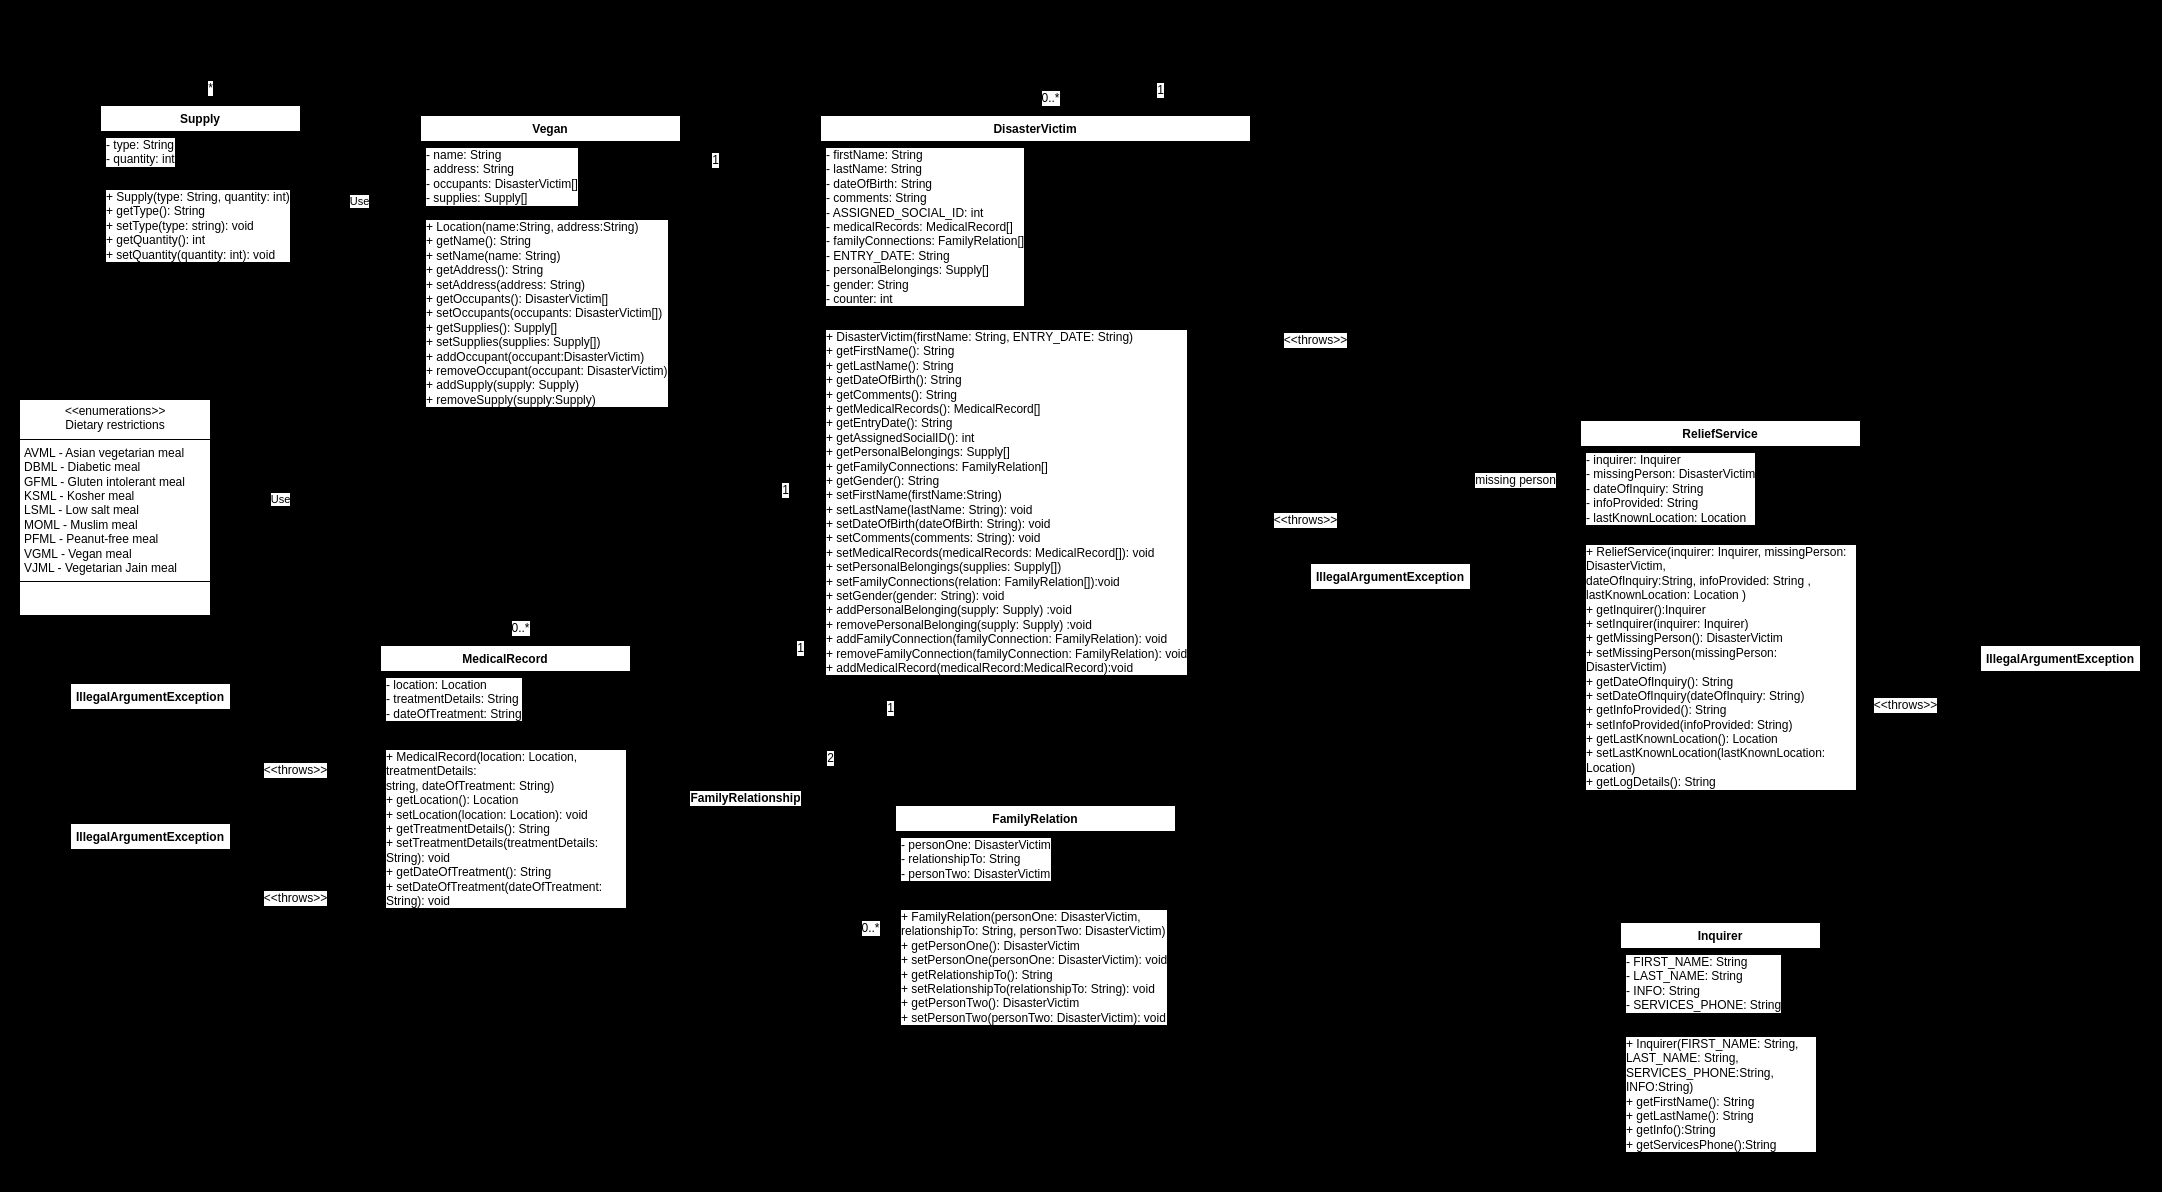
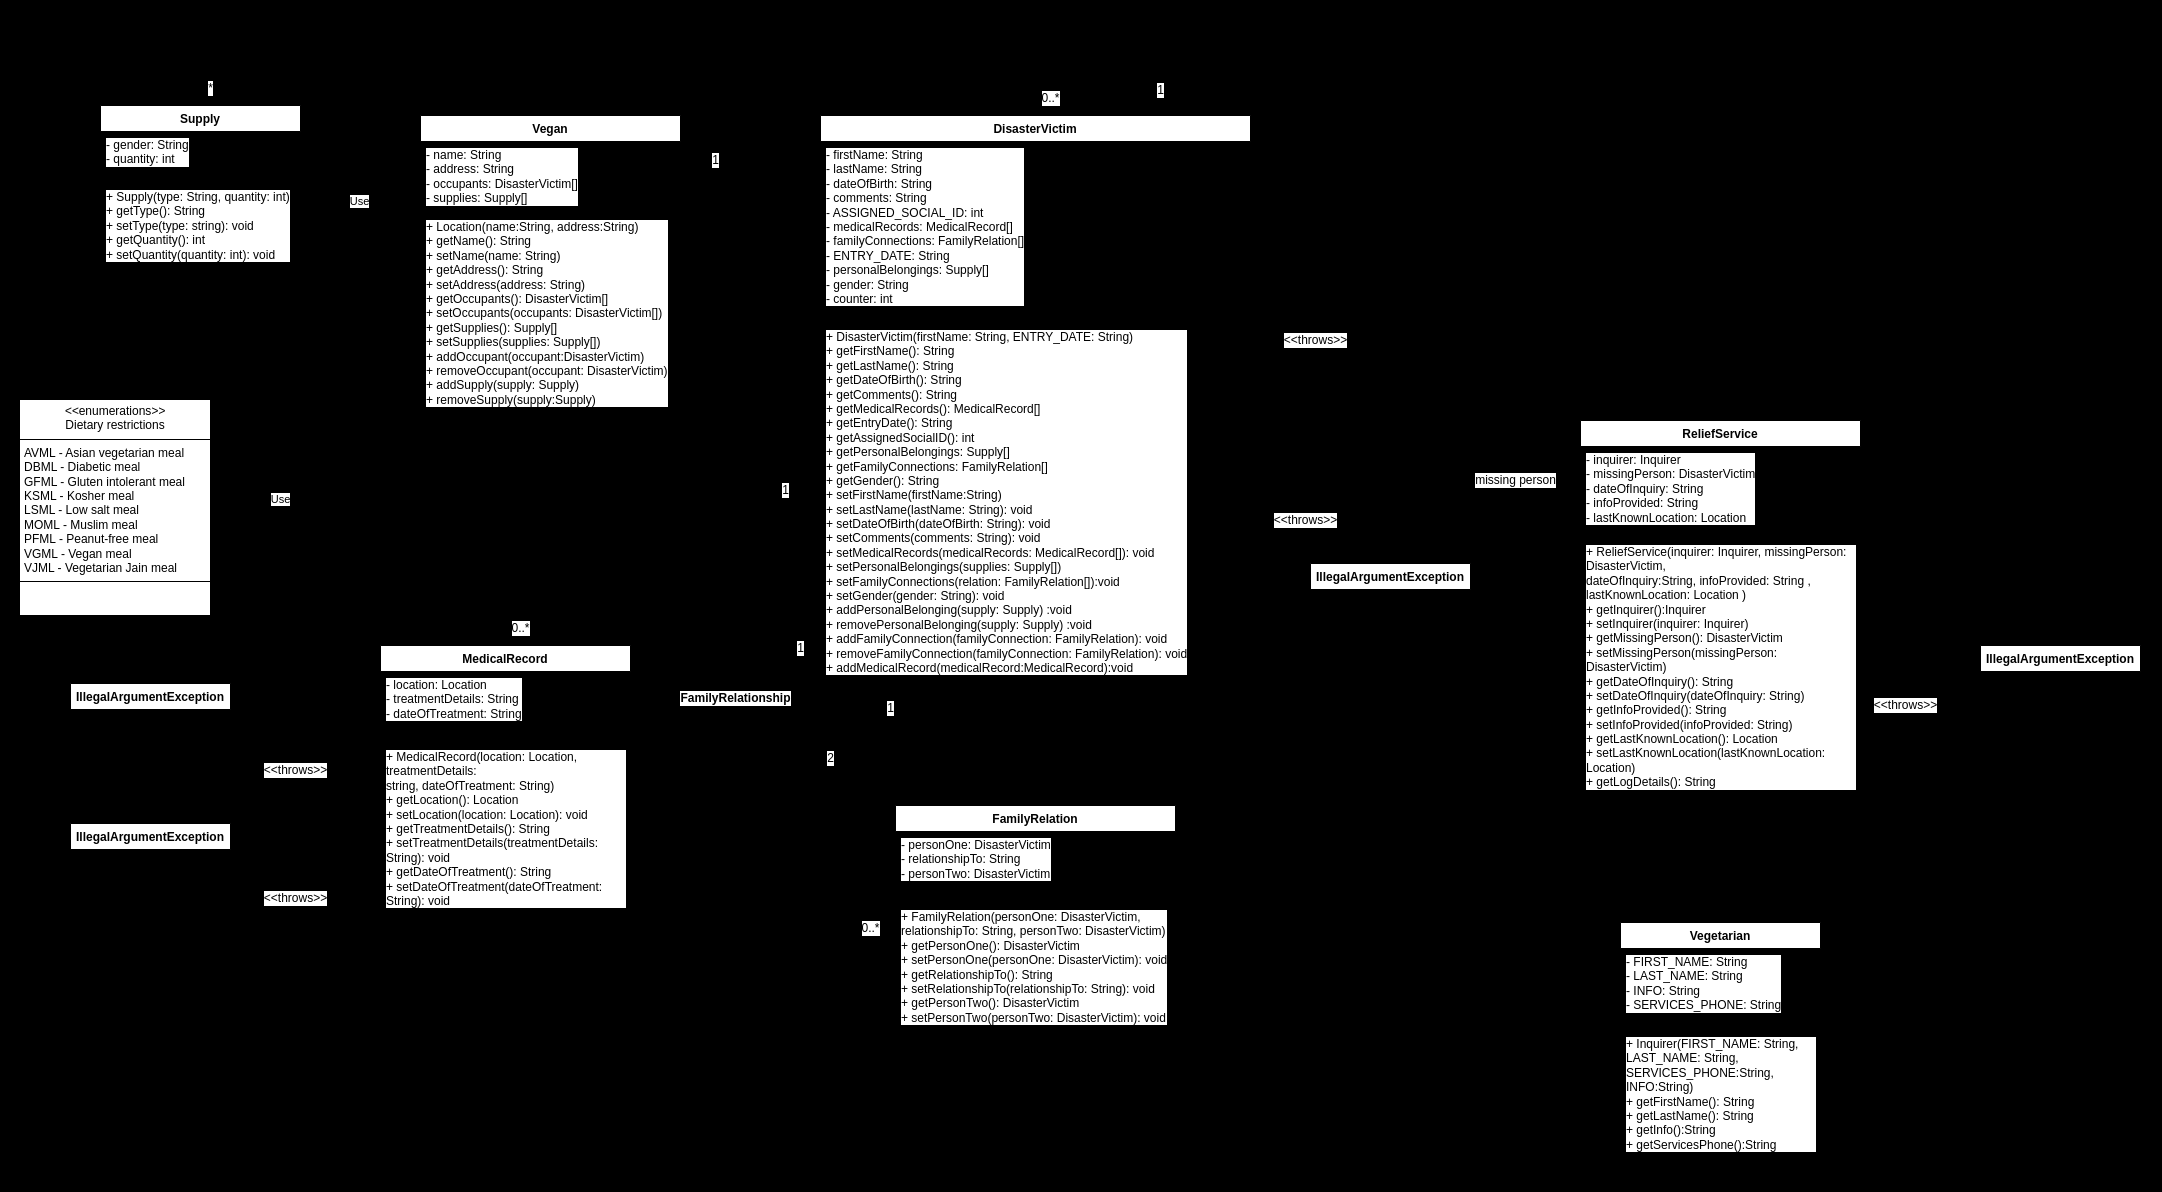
node "- type: String - quantity: int": label "- type: String - quantity: int" -> "- gender: String - quantity: int"
node "FamilyRelationship": moved (746, 799) -> (736, 699)
node "Inquirer": label "Inquirer" -> "Vegetarian"
